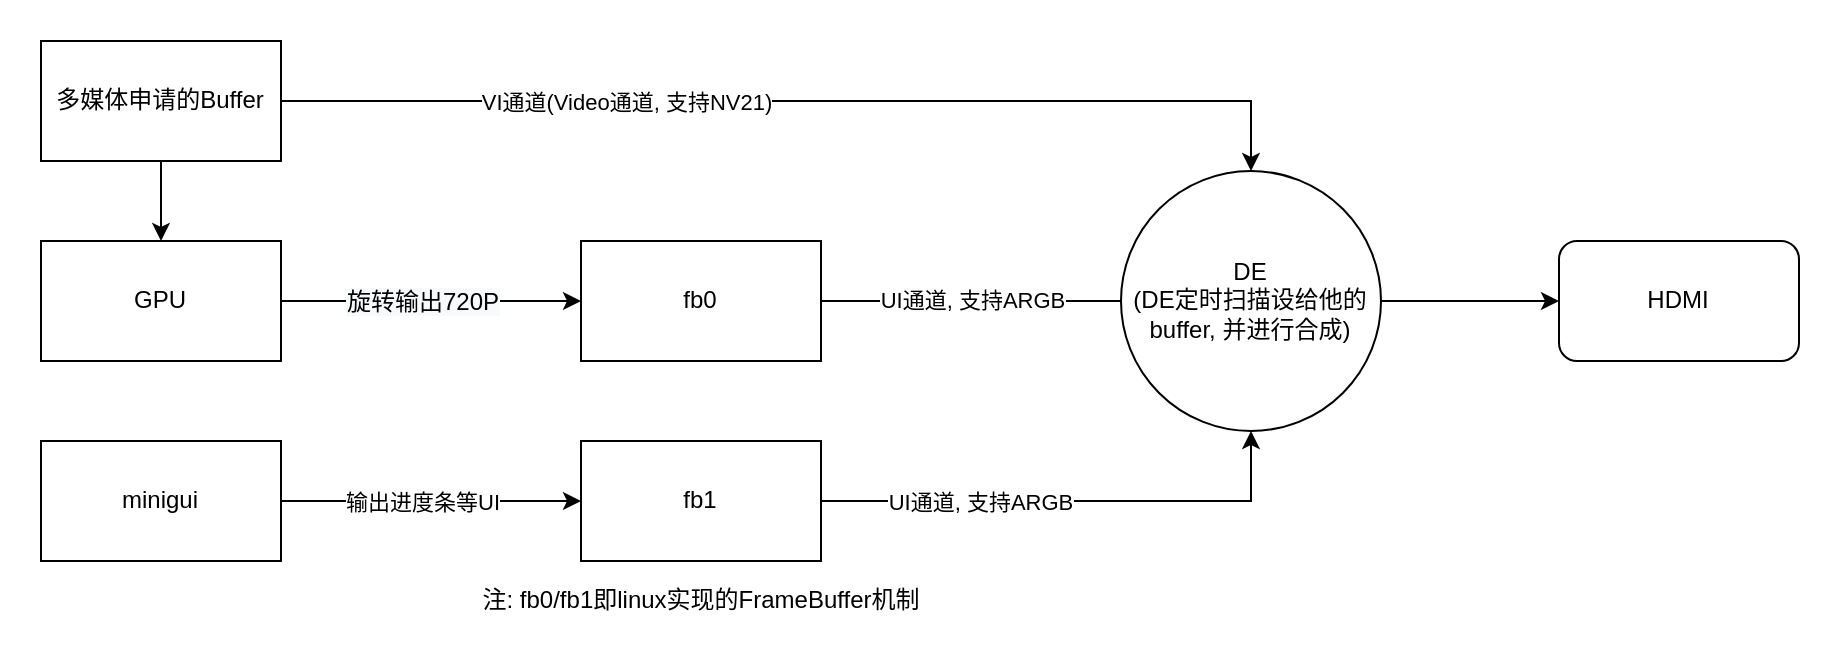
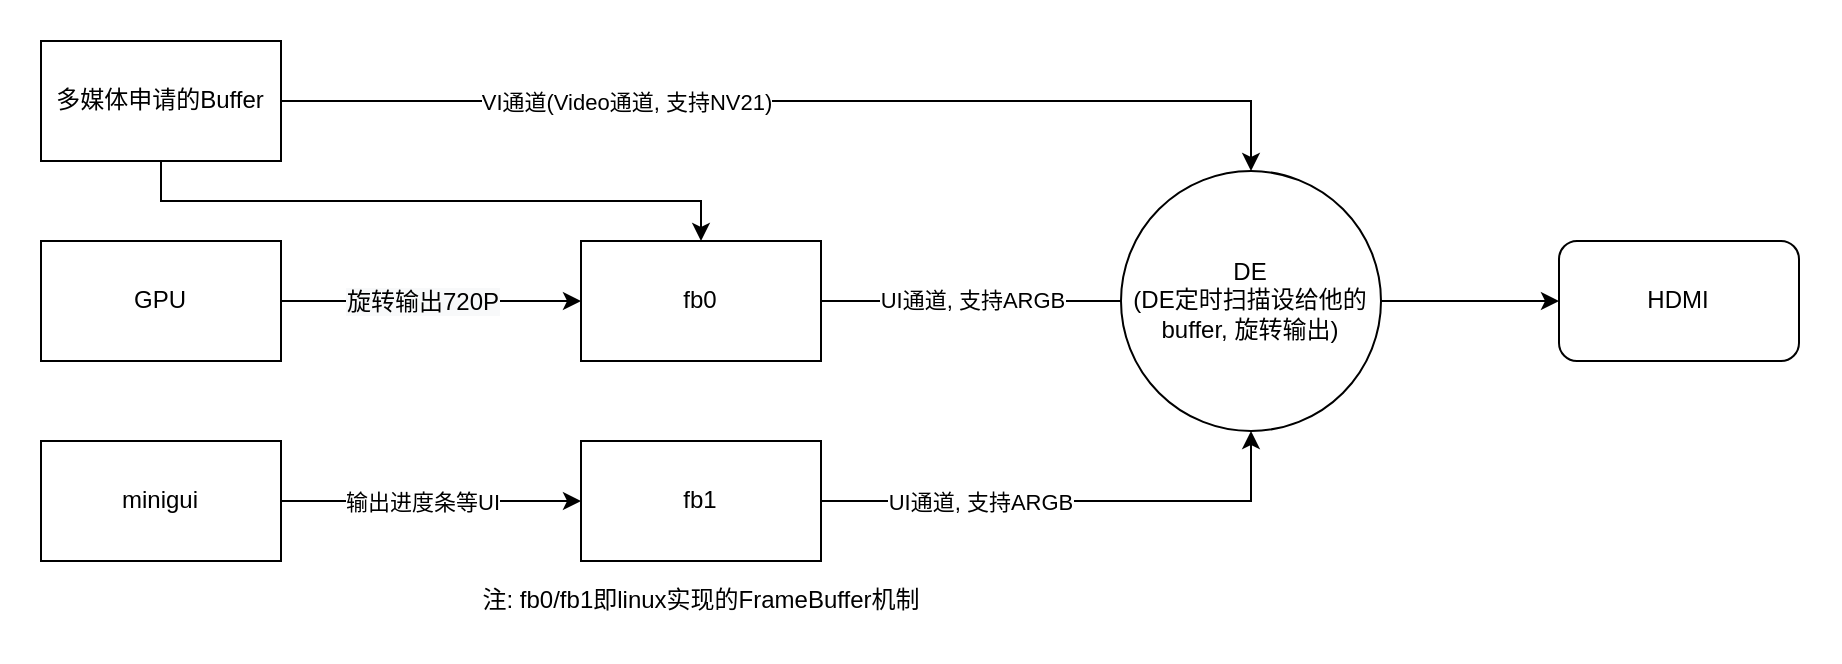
edge "多媒体申请的Buffer" -> "GPU": now "多媒体申请的Buffer" -> "fb0"
node "DE (DE定时扫描设给他的buffer, 并进行合成)": label "DE (DE定时扫描设给他的buffer, 并进行合成)" -> "DE (DE定时扫描设给他的buffer, 旋转输出)"
